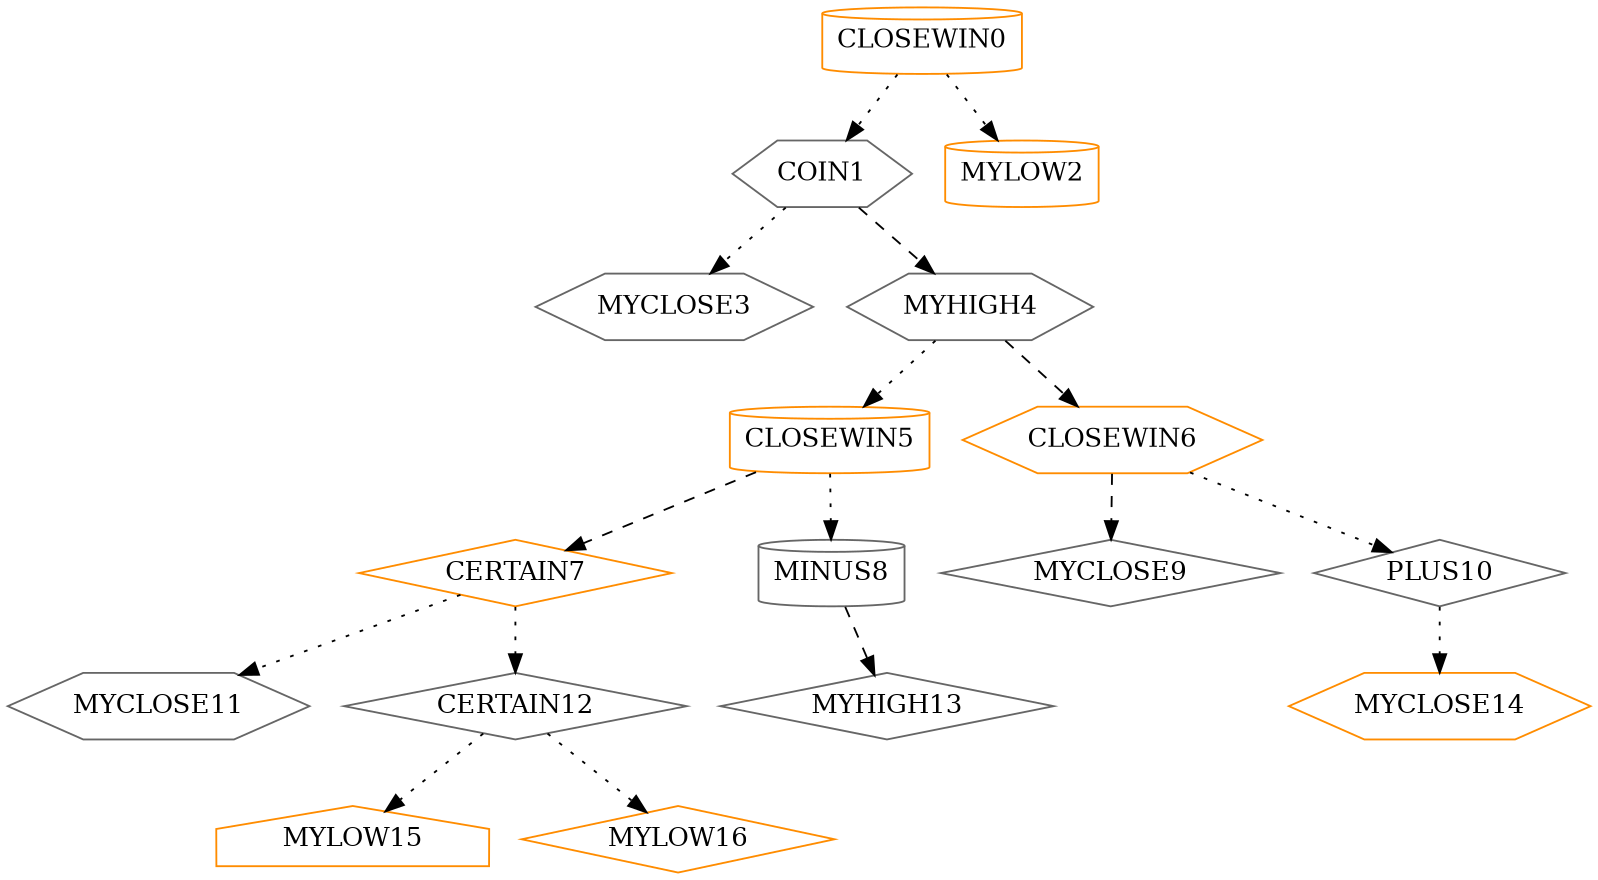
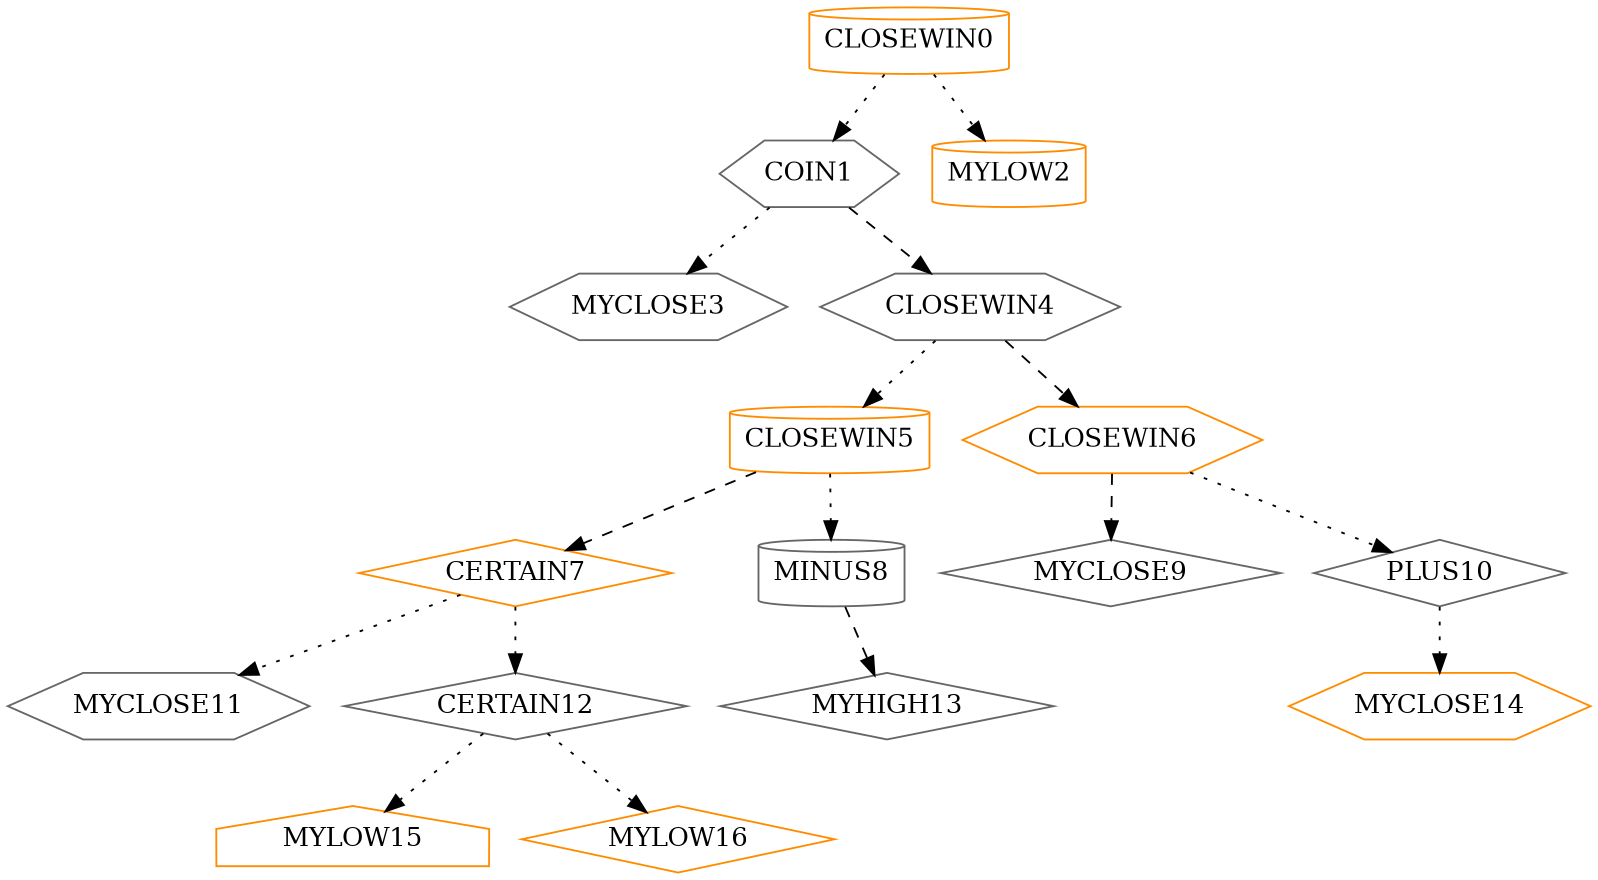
node "MYHIGH4": label "MYHIGH4" -> "CLOSEWIN4"
